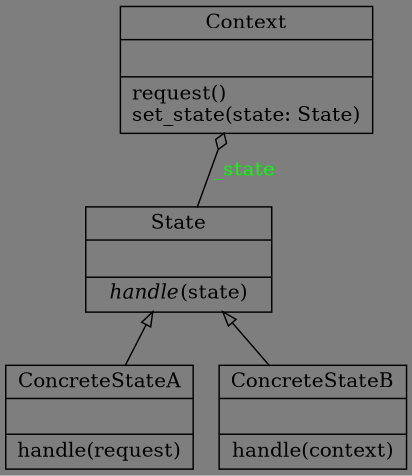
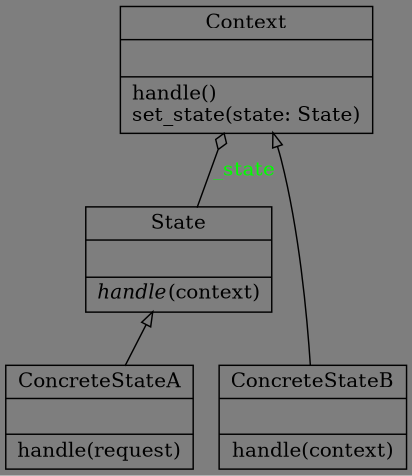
node "Context": text "request()" -> "handle()"
node "State": text "(state)" -> "(context)"
edge "ConcreteStateB" -> "State": now "ConcreteStateB" -> "Context"
